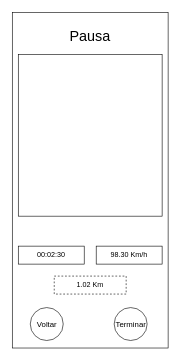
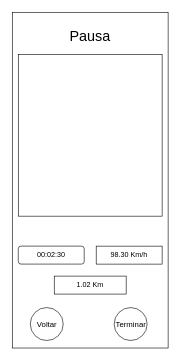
node "00:02:30": shape rectangle -> rounded rectangle
node "1.02 Km": style dashed -> solid
